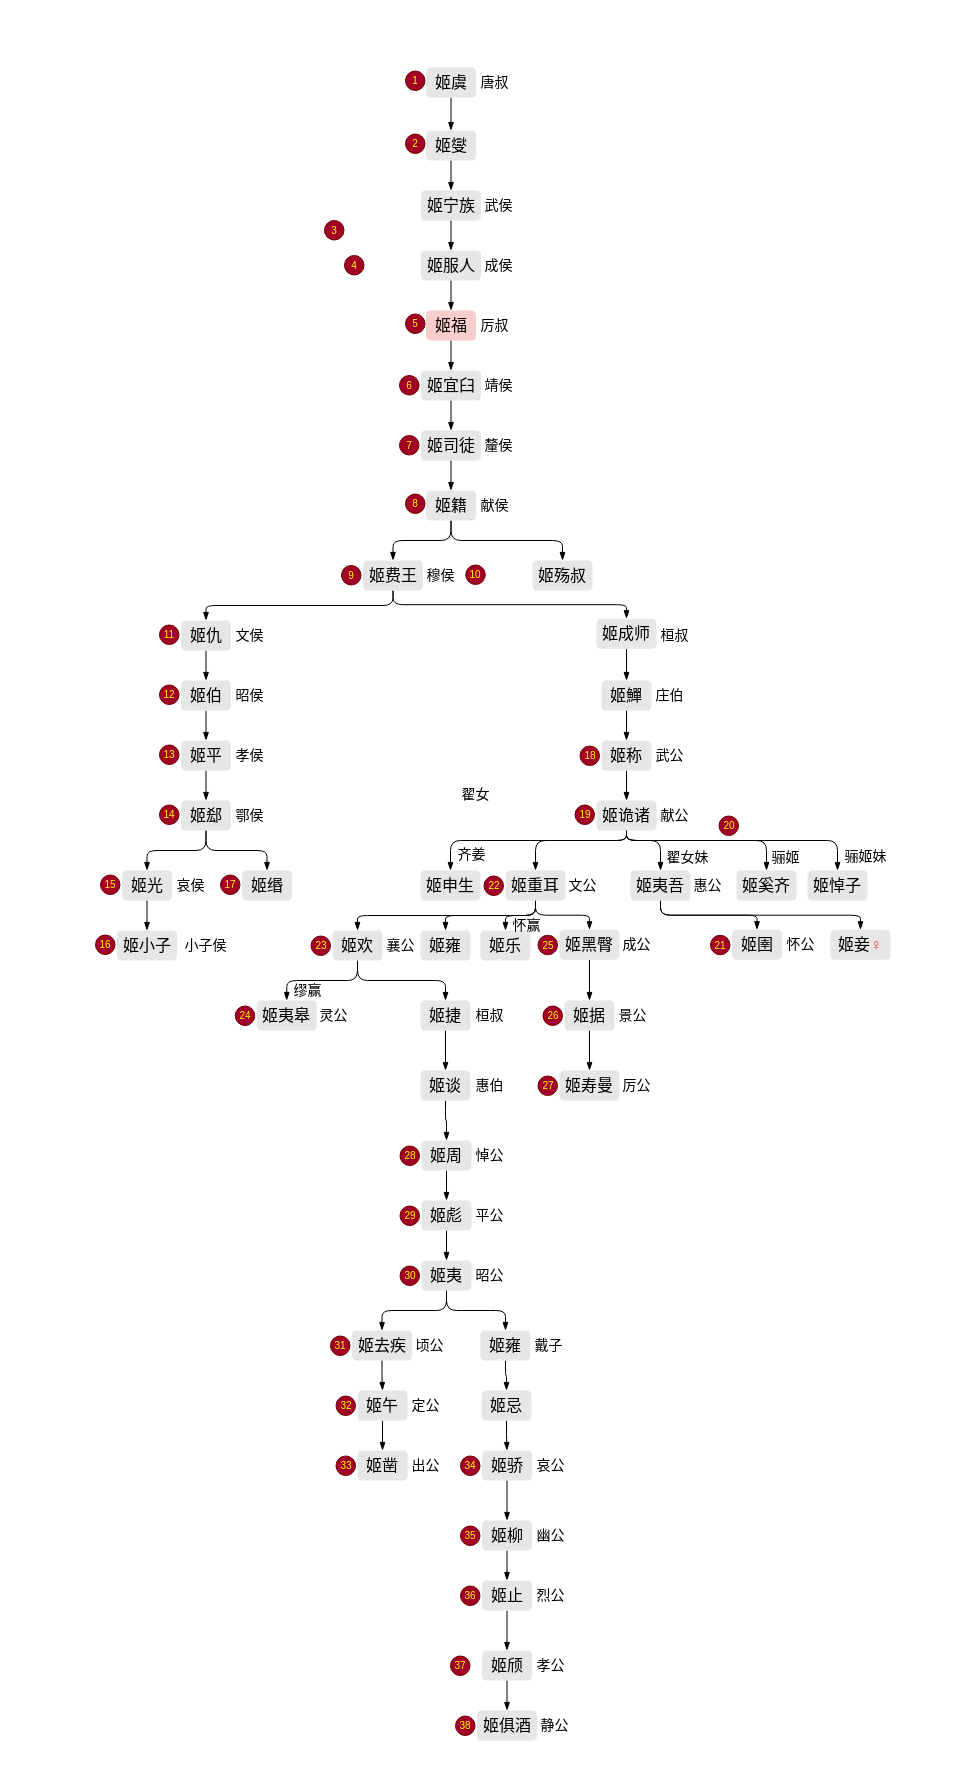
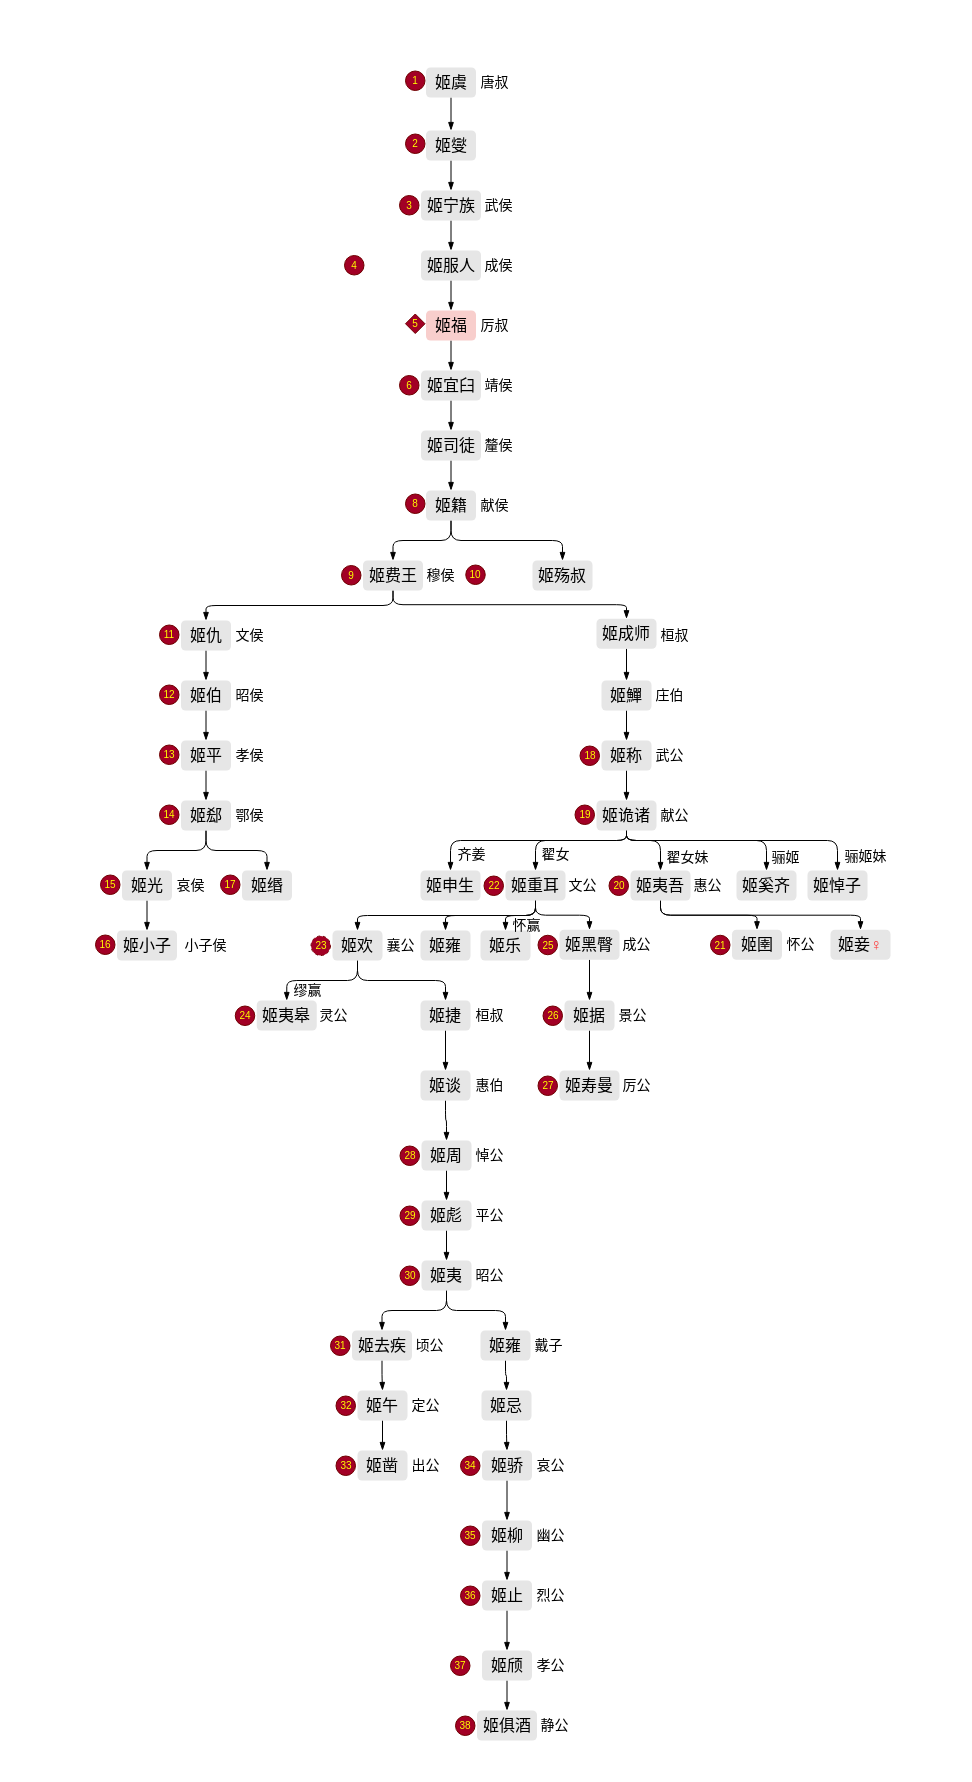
node "3": moved (334, 230) -> (409, 205)
node "5": shape ellipse -> diamond
node "7": removed
node "翟女": moved (475, 795) -> (555, 855)
node "20": moved (729, 826) -> (619, 886)
node "23": style solid -> dashed
